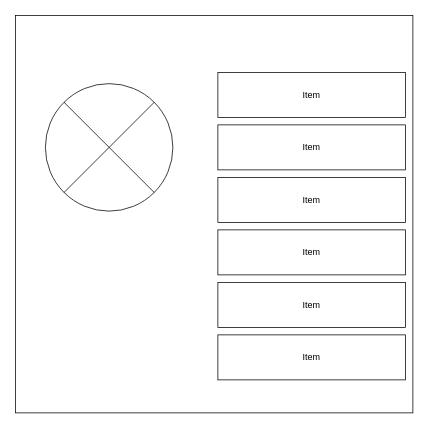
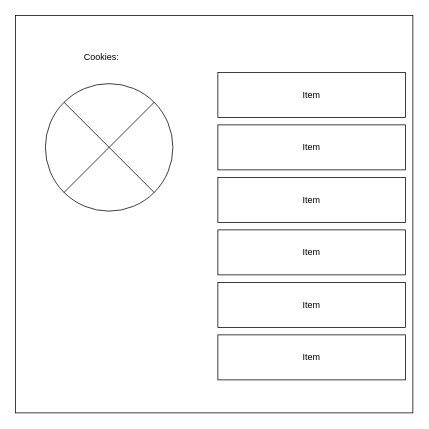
node "Cookies:": added
